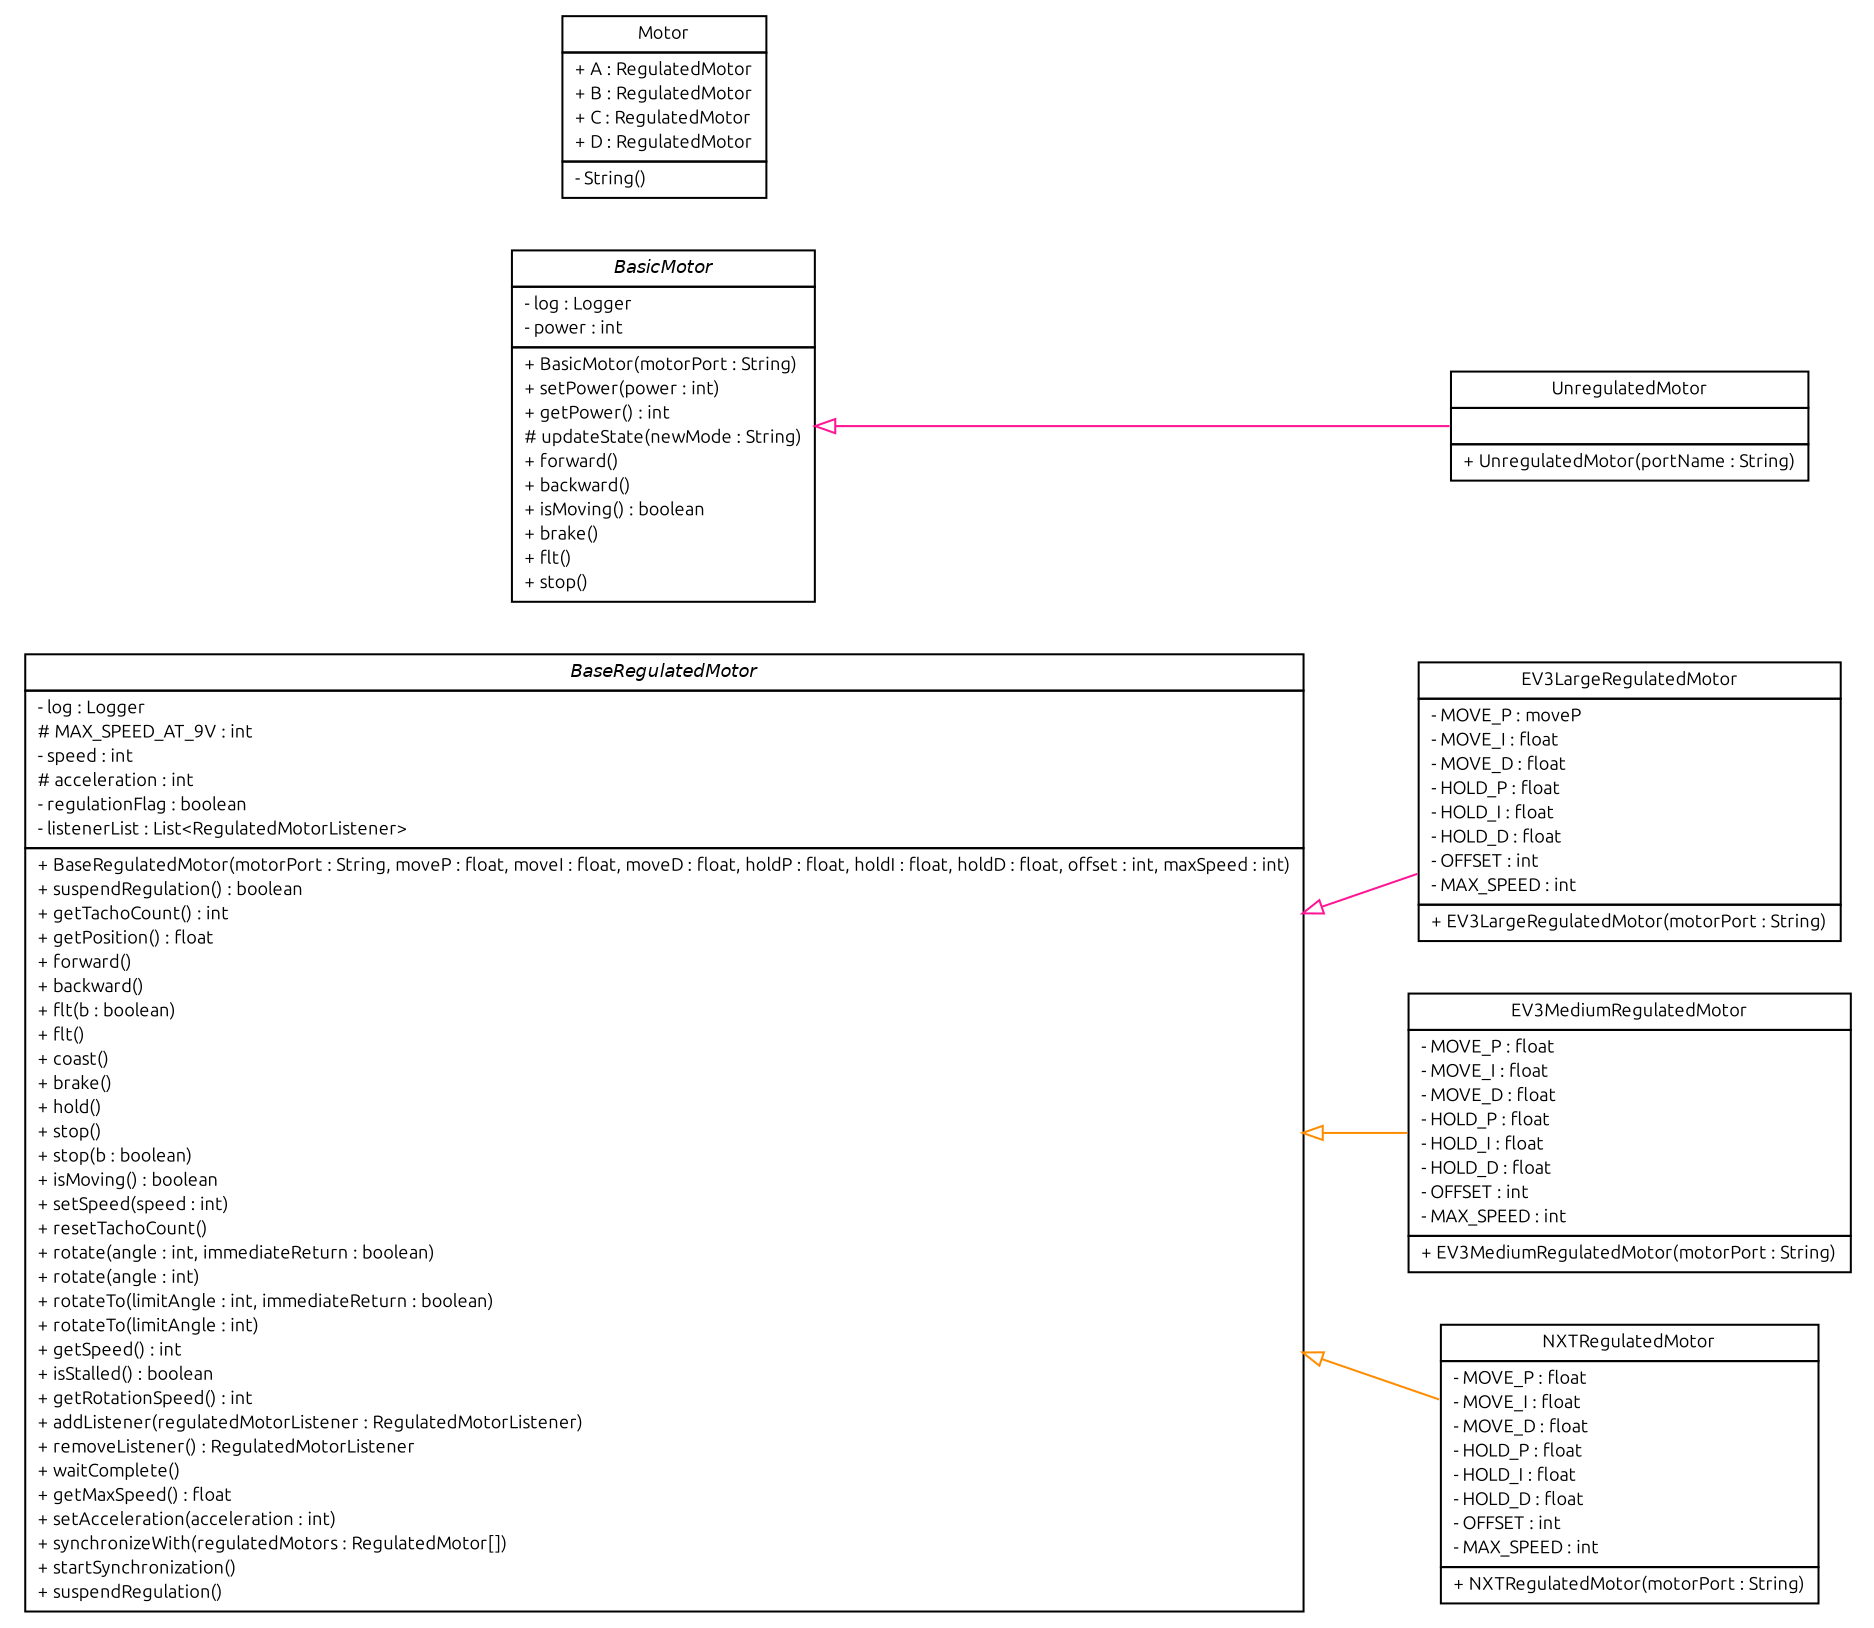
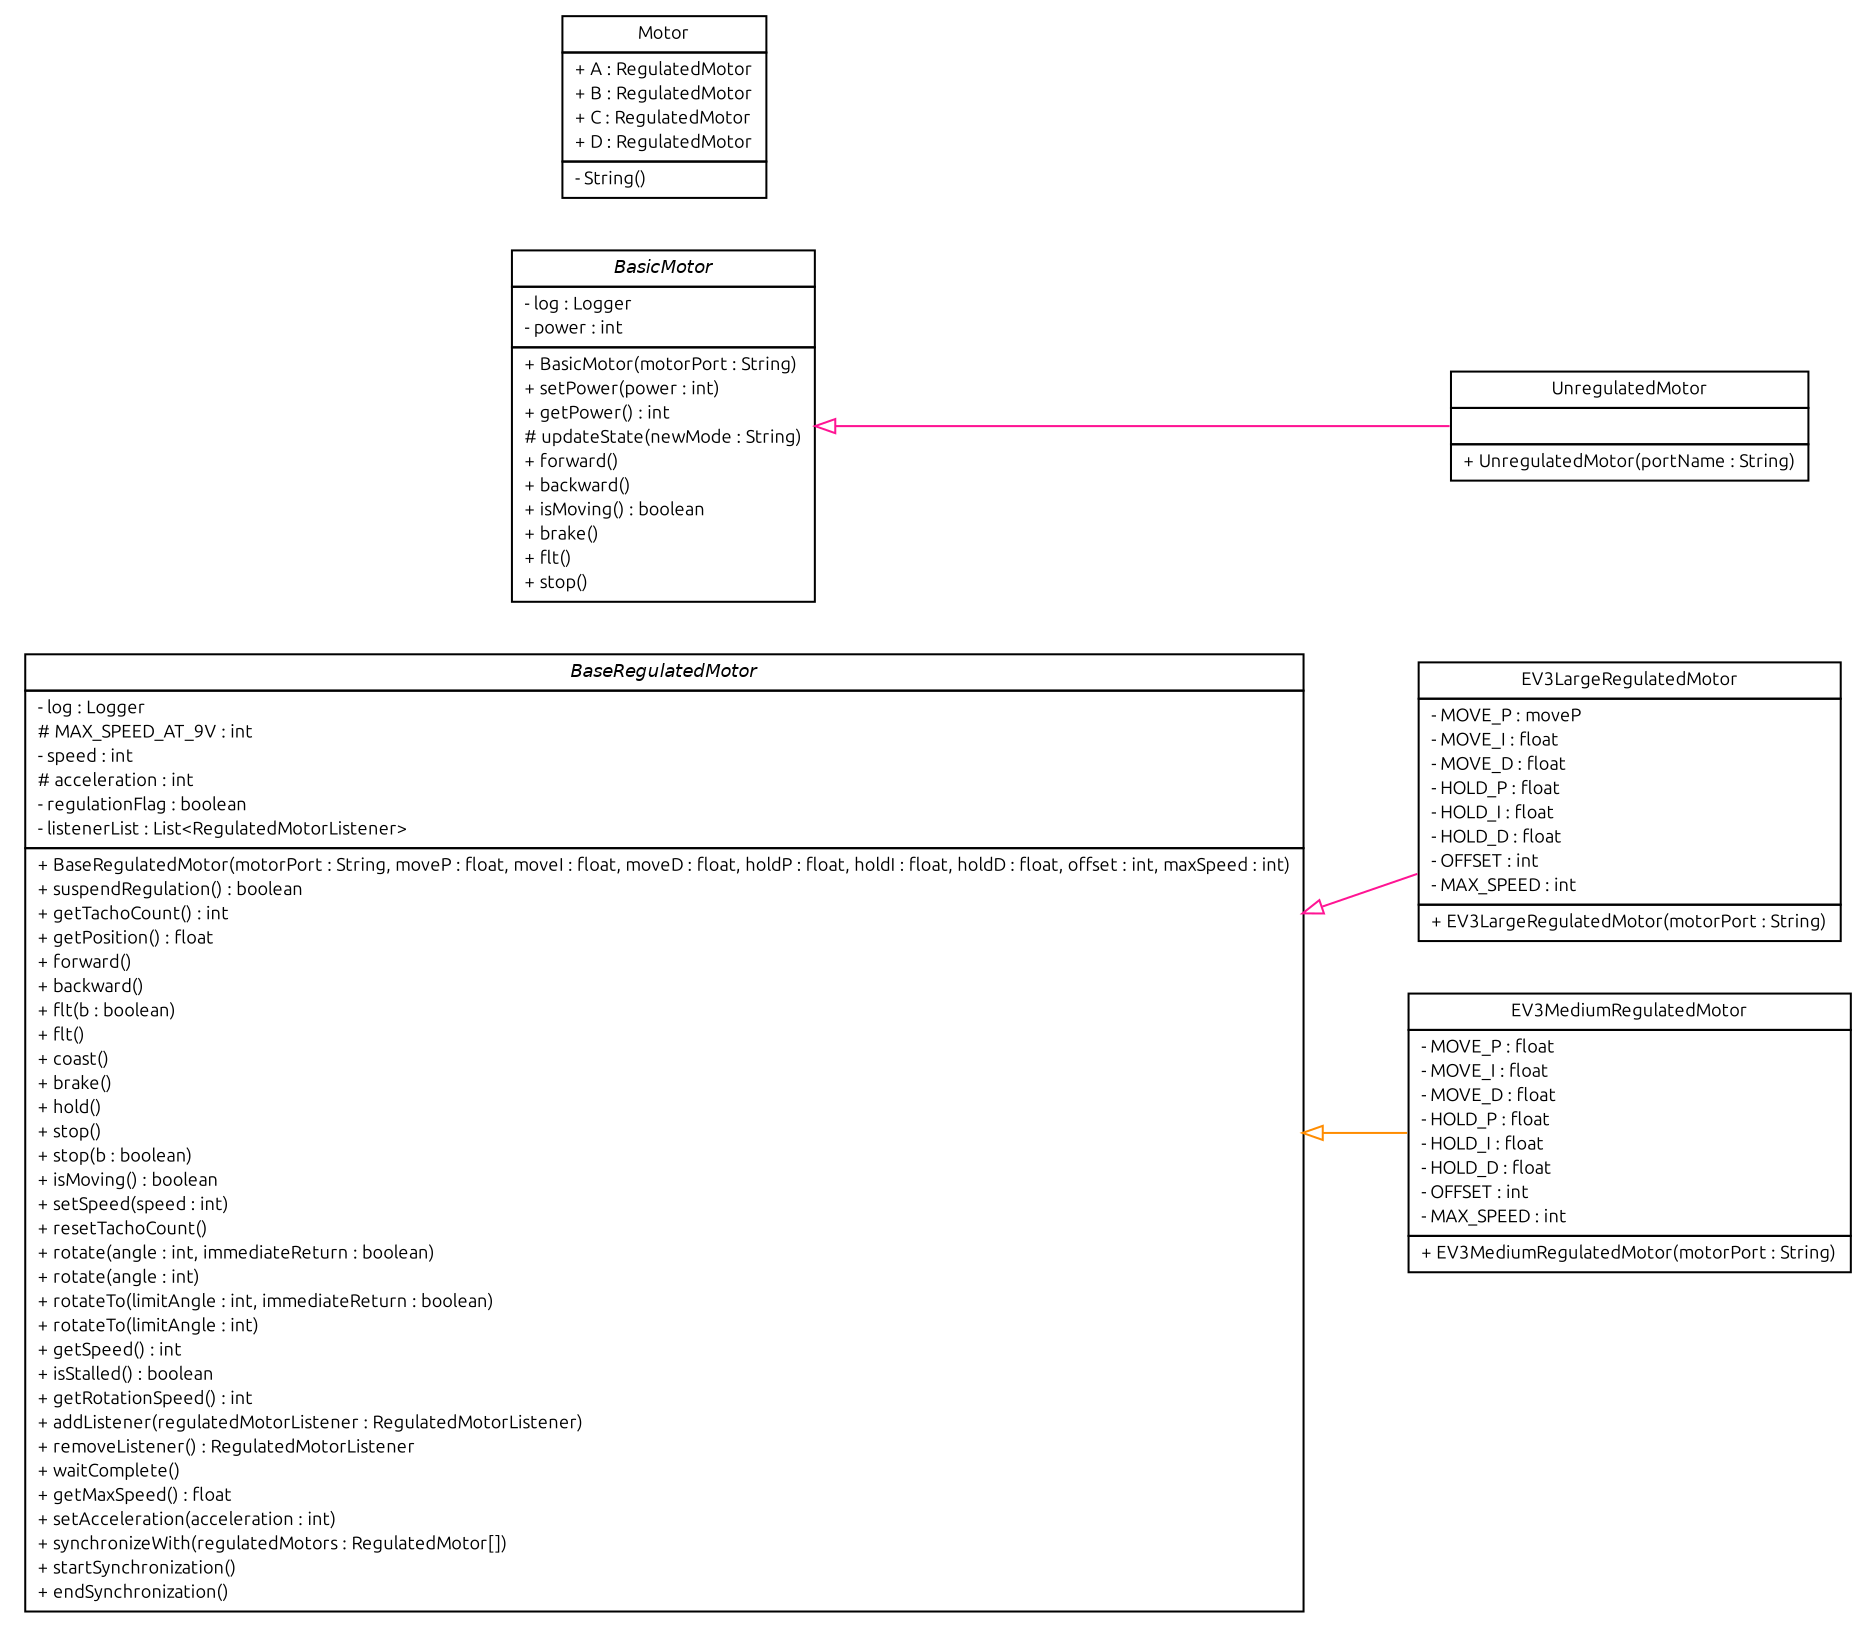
node "NXTRegulatedMotor": removed
node "BaseRegulatedMotor": text "+ suspendRegulation()" -> "+ endSynchronization()"
